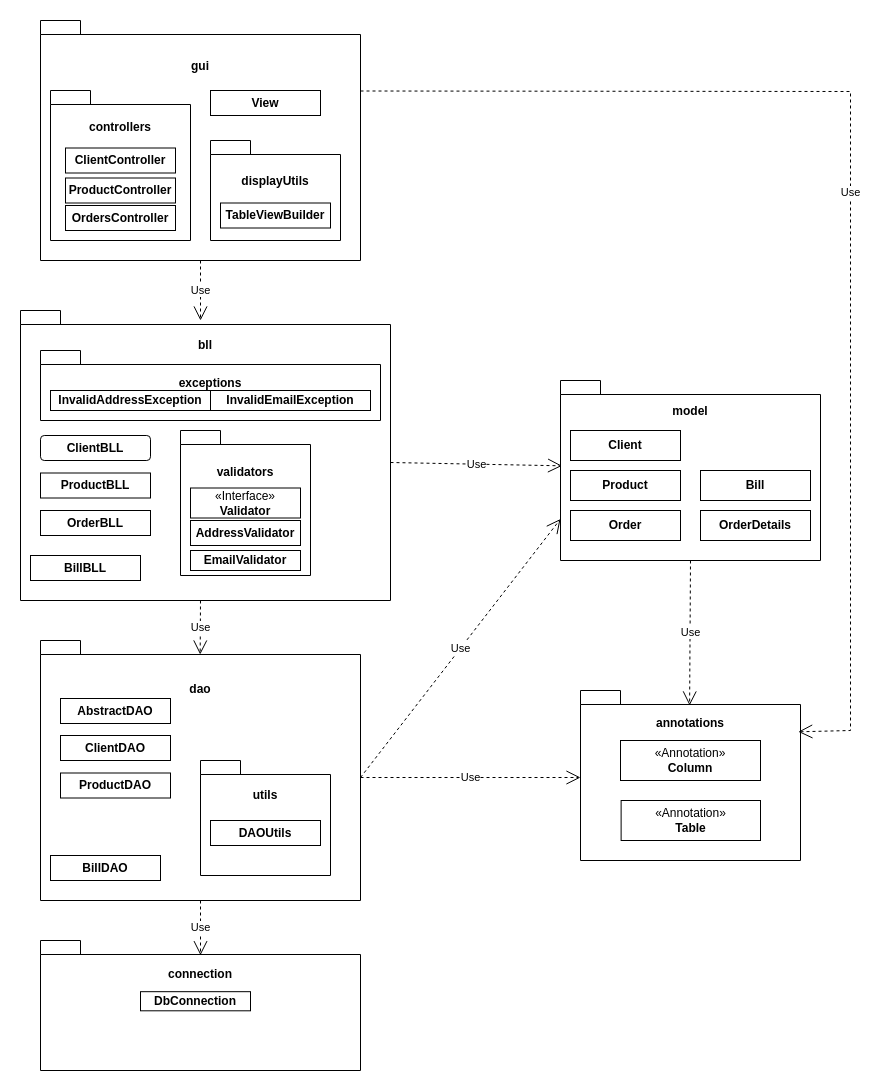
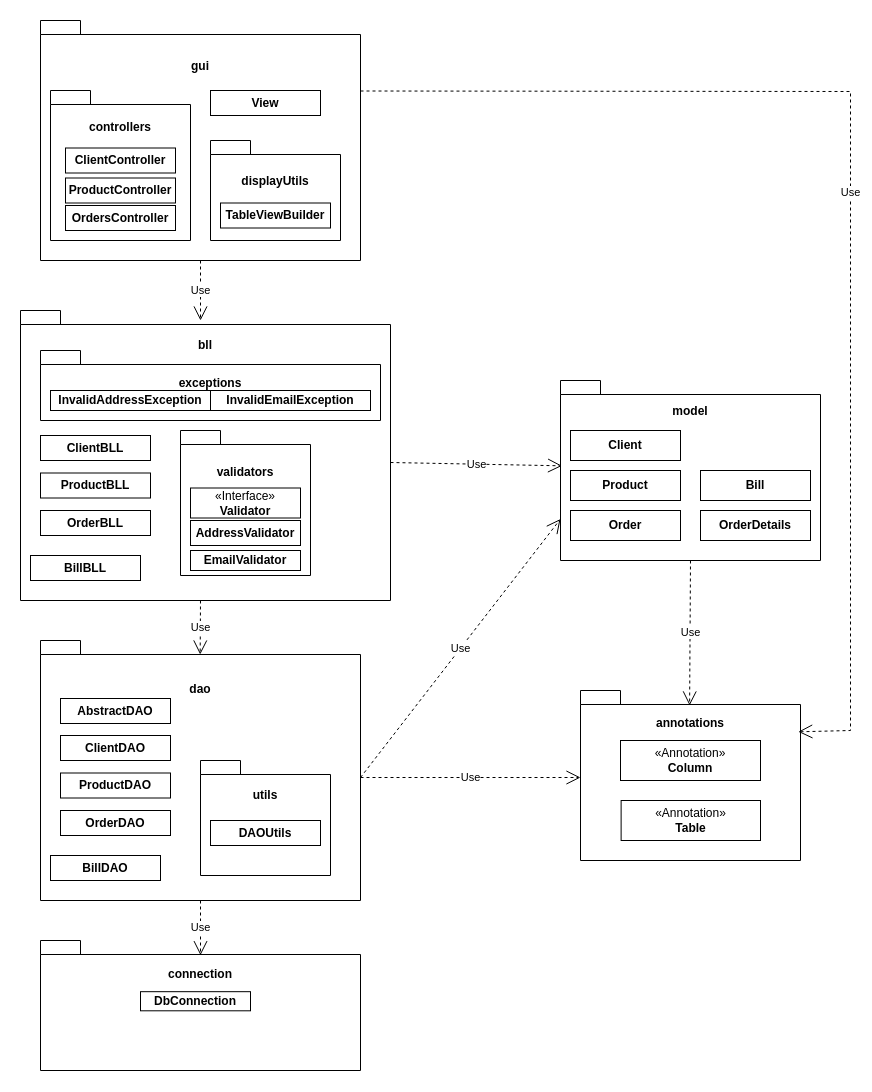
node "ClientBLL": shape rounded rectangle -> rectangle
node "OrderDAO": added
